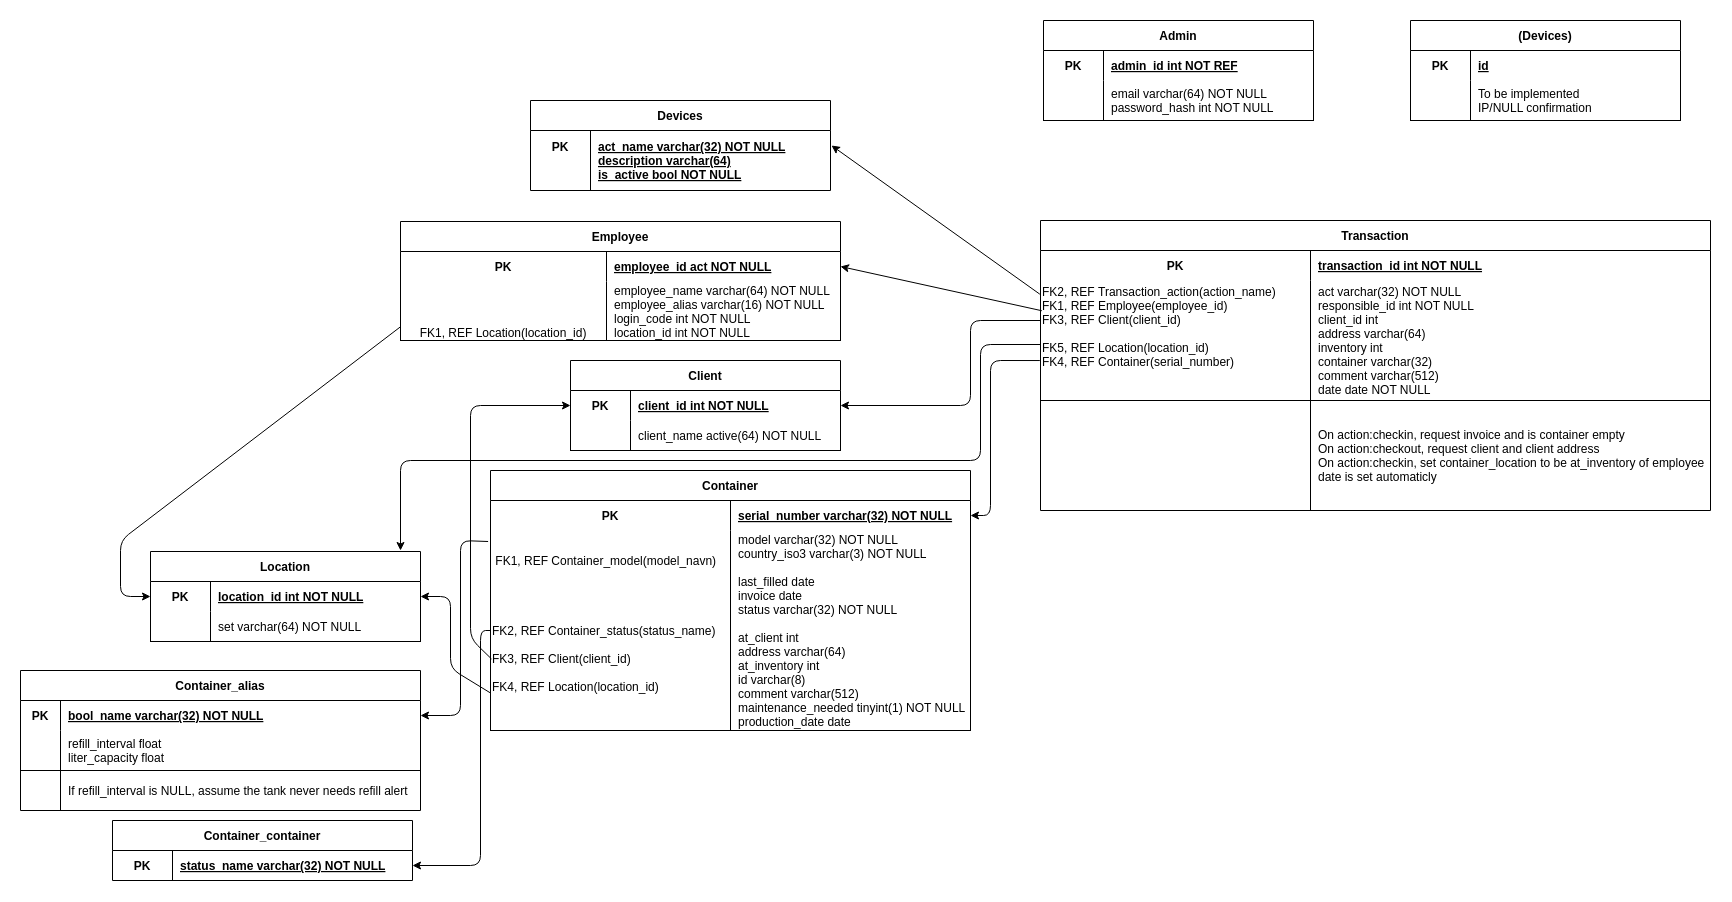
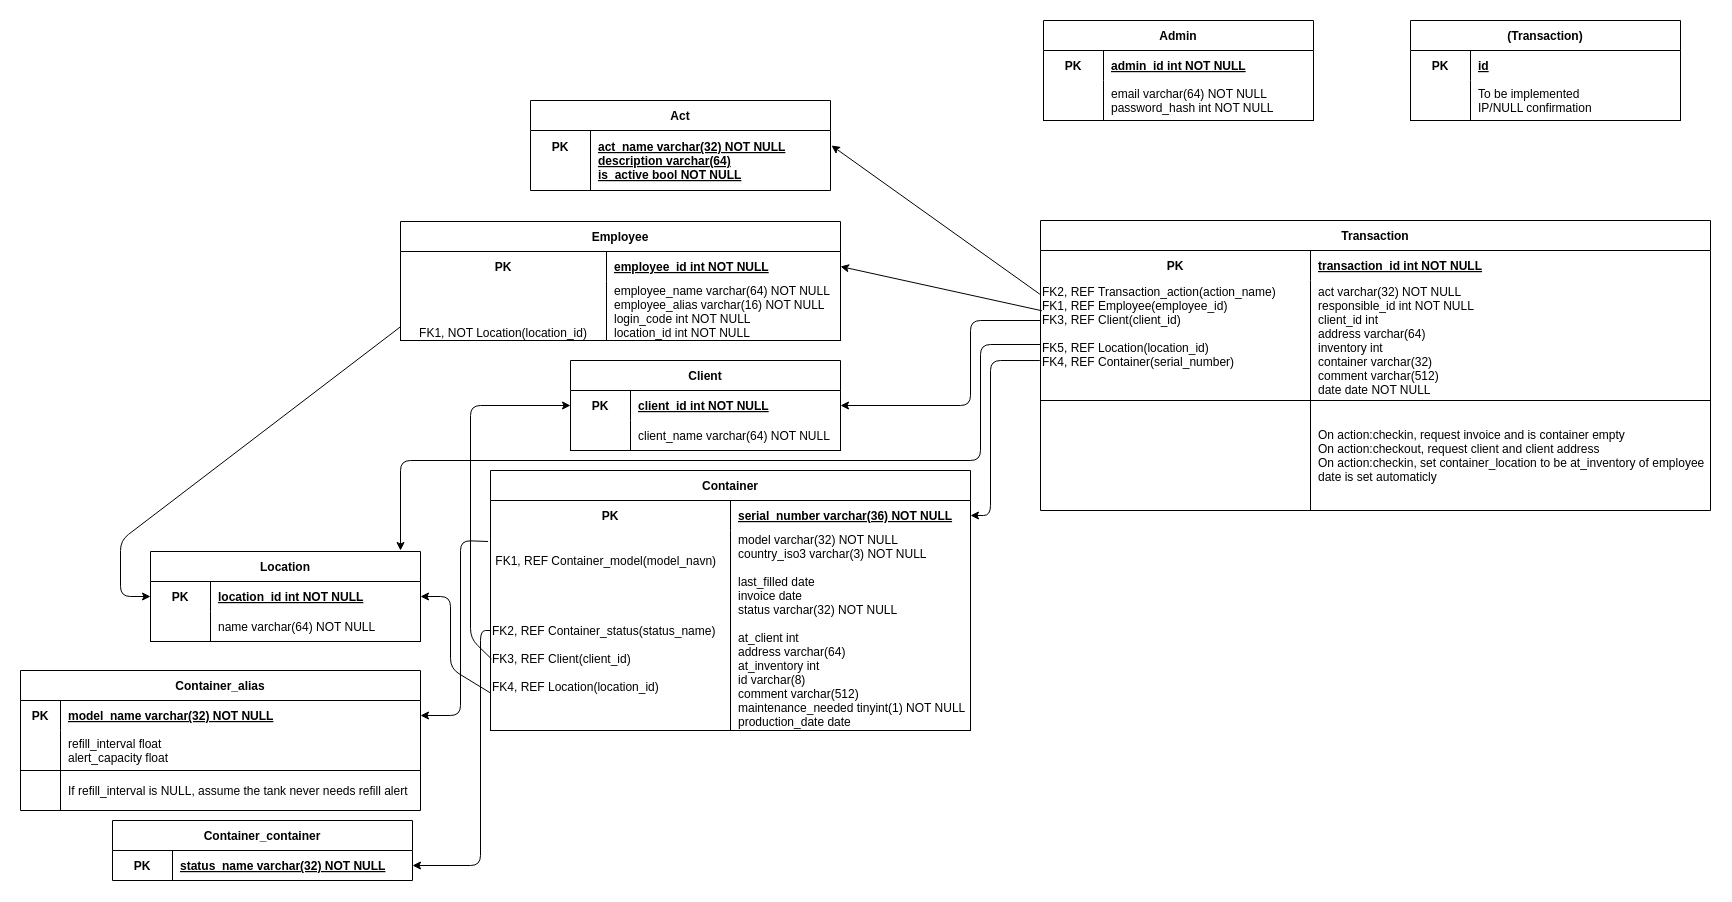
node "(Devices)": label "(Devices)" -> "(Transaction)"
node "admin_id int NOT REF": label "admin_id int NOT REF" -> "admin_id int NOT NULL"
node "Devices": label "Devices" -> "Act"
node "employee_id act NOT NULL": label "employee_id act NOT NULL" -> "employee_id int NOT NULL"
node "FK1, REF Location(location_id)": label "FK1, REF Location(location_id)" -> "FK1, NOT Location(location_id)"
node "client_name active(64) NOT NULL": label "client_name active(64) NOT NULL" -> "client_name varchar(64) NOT NULL"
node "serial_number varchar(32) NOT NULL": label "serial_number varchar(32) NOT NULL" -> "serial_number varchar(36) NOT NULL"
node "set varchar(64) NOT NULL": label "set varchar(64) NOT NULL" -> "name varchar(64) NOT NULL"
node "bool_name varchar(32) NOT NULL": label "bool_name varchar(32) NOT NULL" -> "model_name varchar(32) NOT NULL"
node "refill_interval float liter_capacity float": label "refill_interval float liter_capacity float" -> "refill_interval float alert_capacity float"
